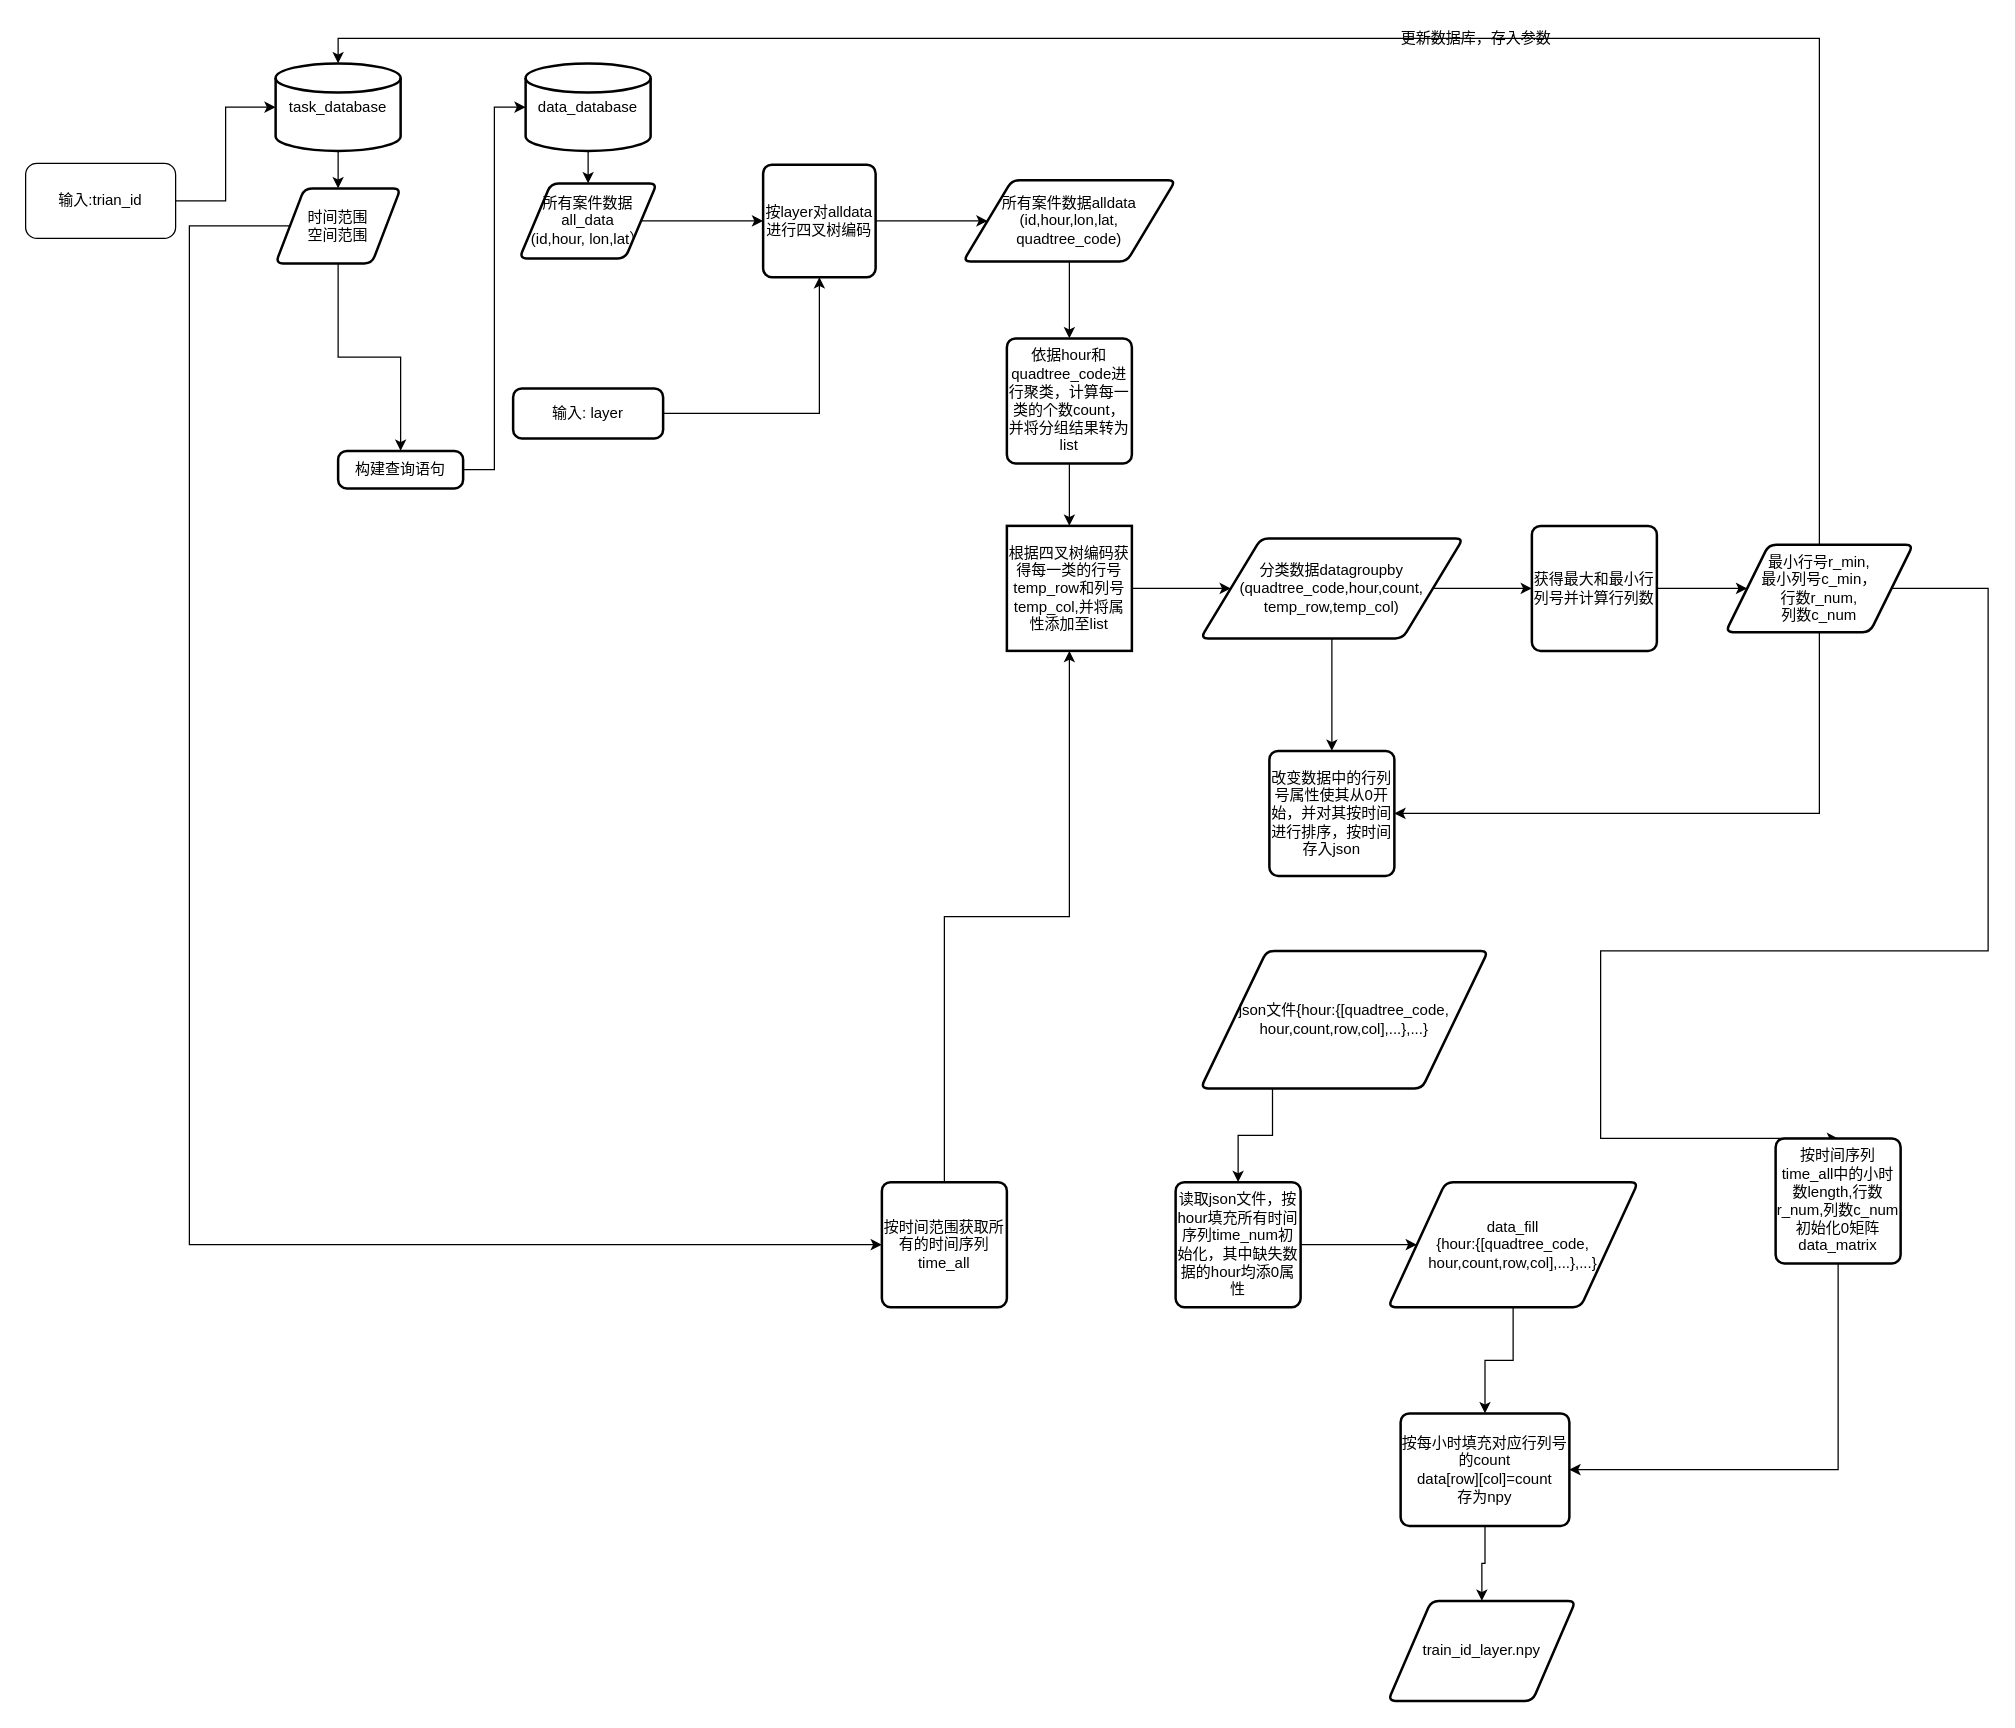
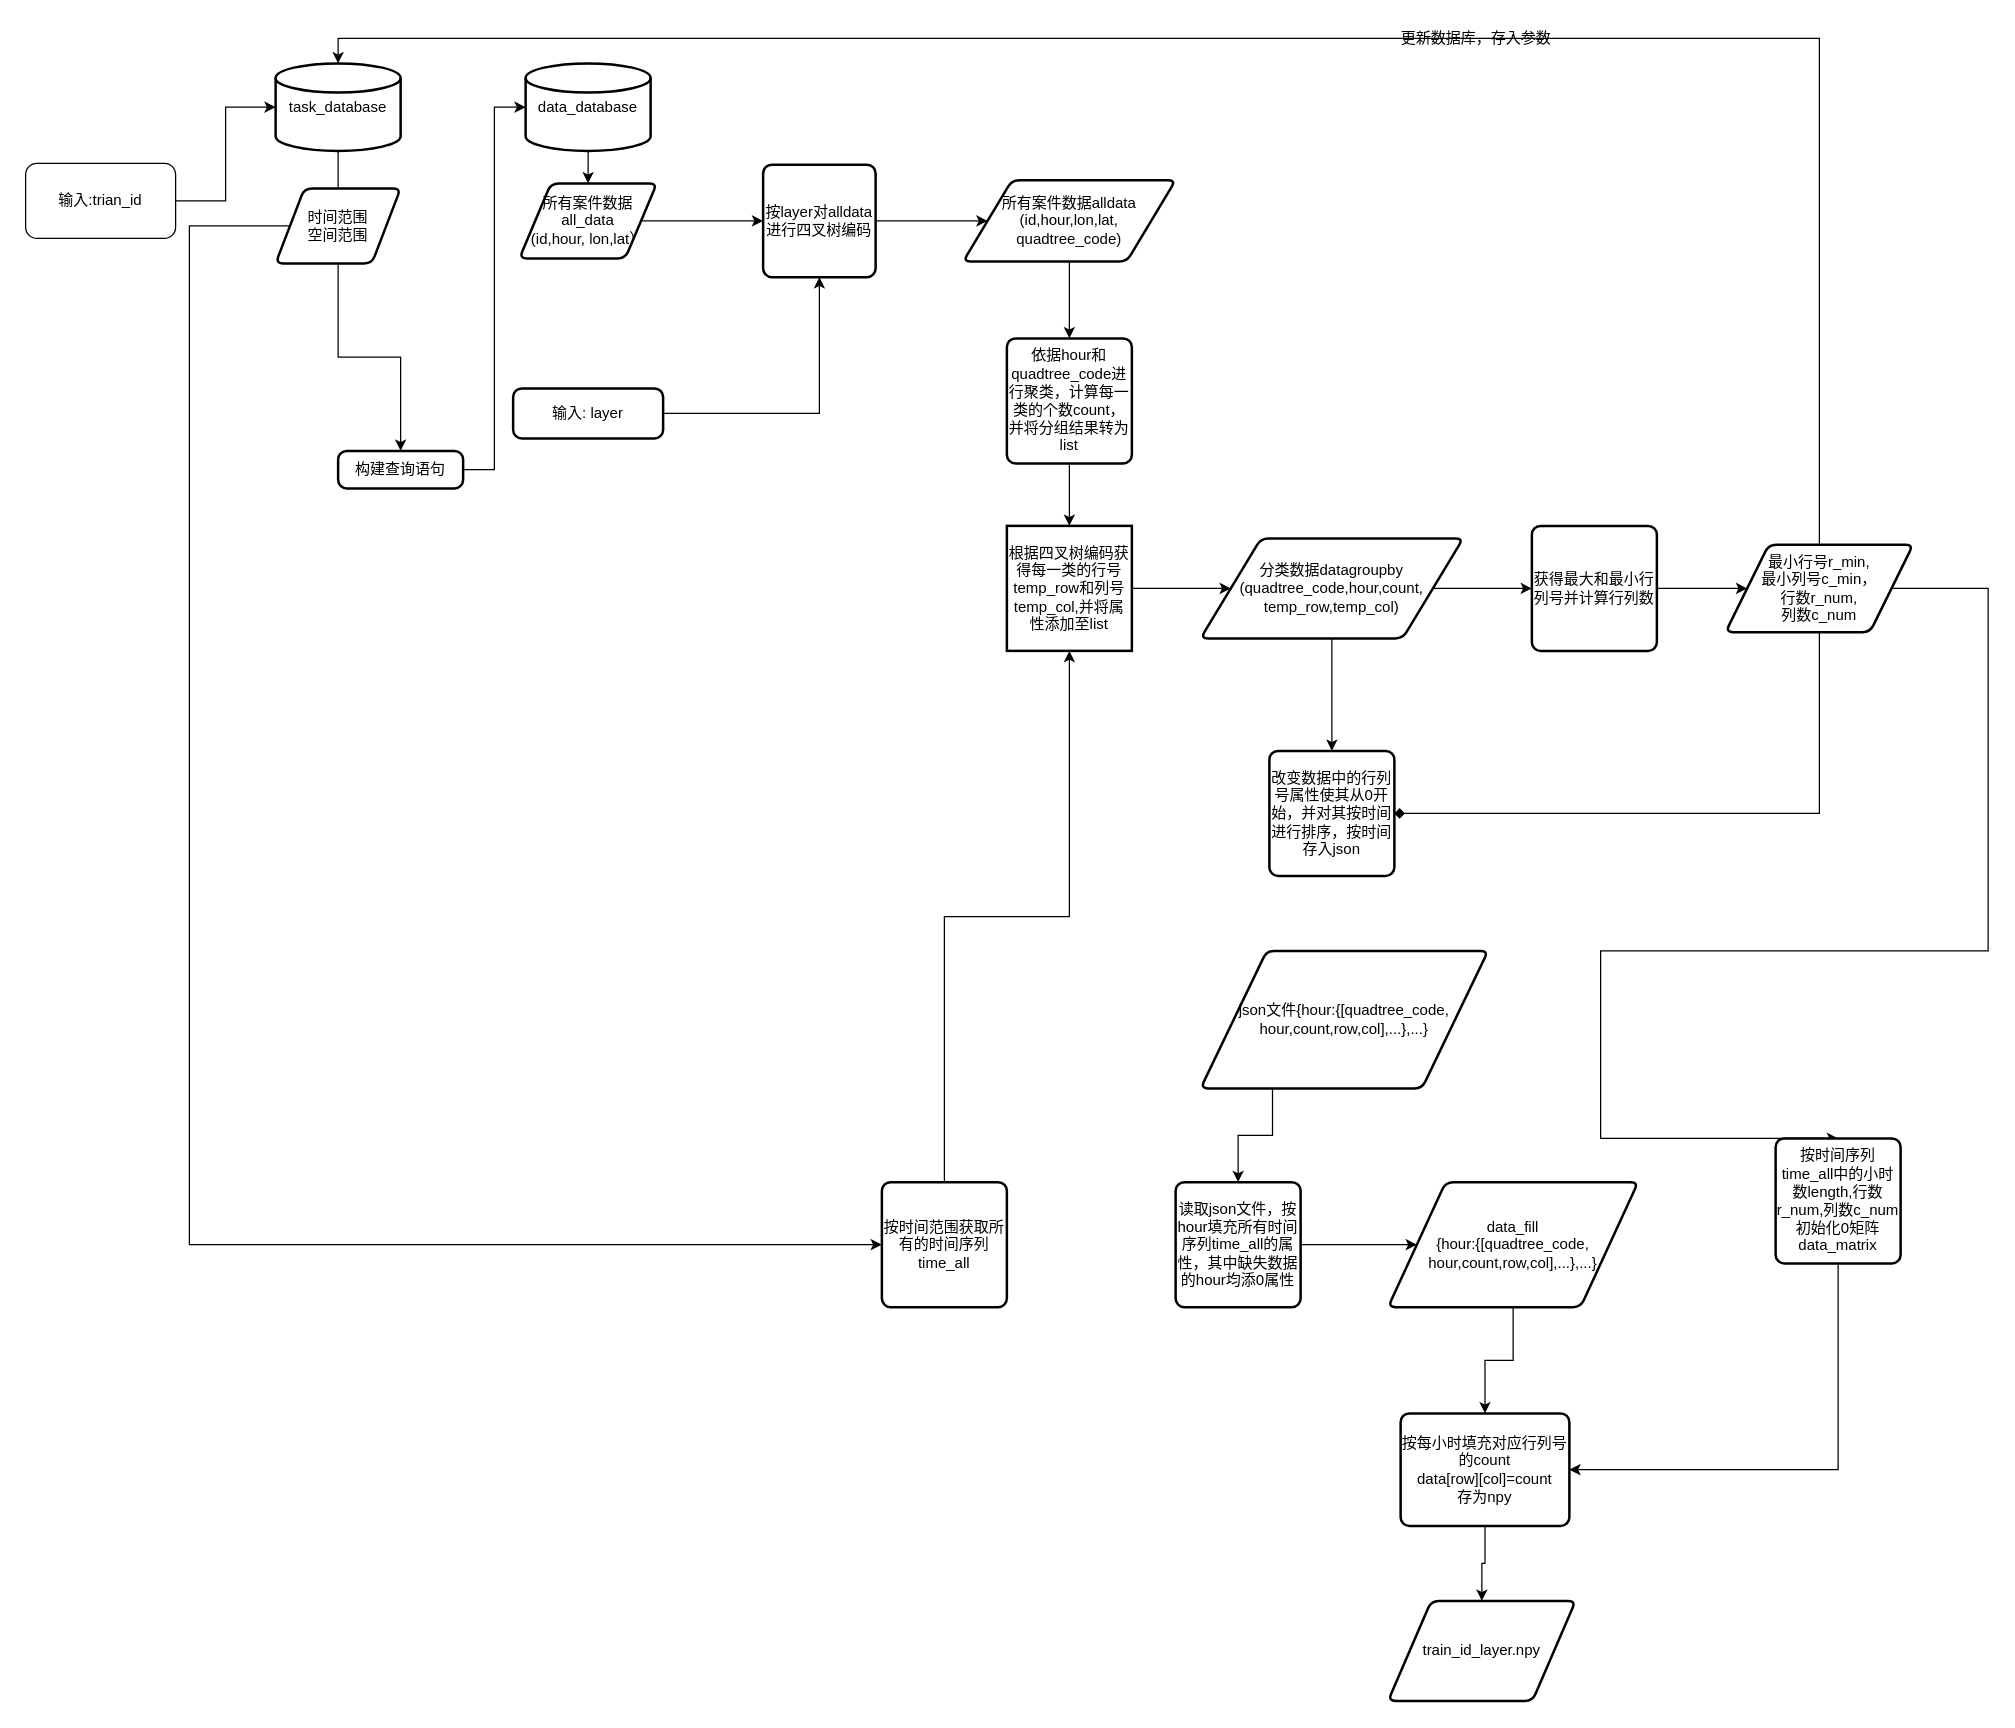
edge "task_database" -> "时间范围 空间范围": arrowhead classic -> none
edge "最小行号r_min, 最小列号c_min， 行数r_num, 列数c_num" -> "改变数据中的行列号属性使其从0开始，并对其按时间进行排序，按时间存入json": arrowhead classic -> diamond
node "读取json文件，按hour填充所有时间序列time_num初始化，其中缺失数据的hour均添0属性": label "读取json文件，按hour填充所有时间序列time_num初始化，其中缺失数据的hour均添0属性" -> "读取json文件，按hour填充所有时间序列time_all的属性，其中缺失数据的hour均添0属性"
